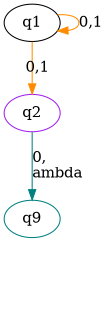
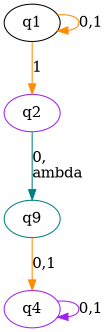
edge "q1" -> "q2": label "0,1" -> "1"
node "q4": added
